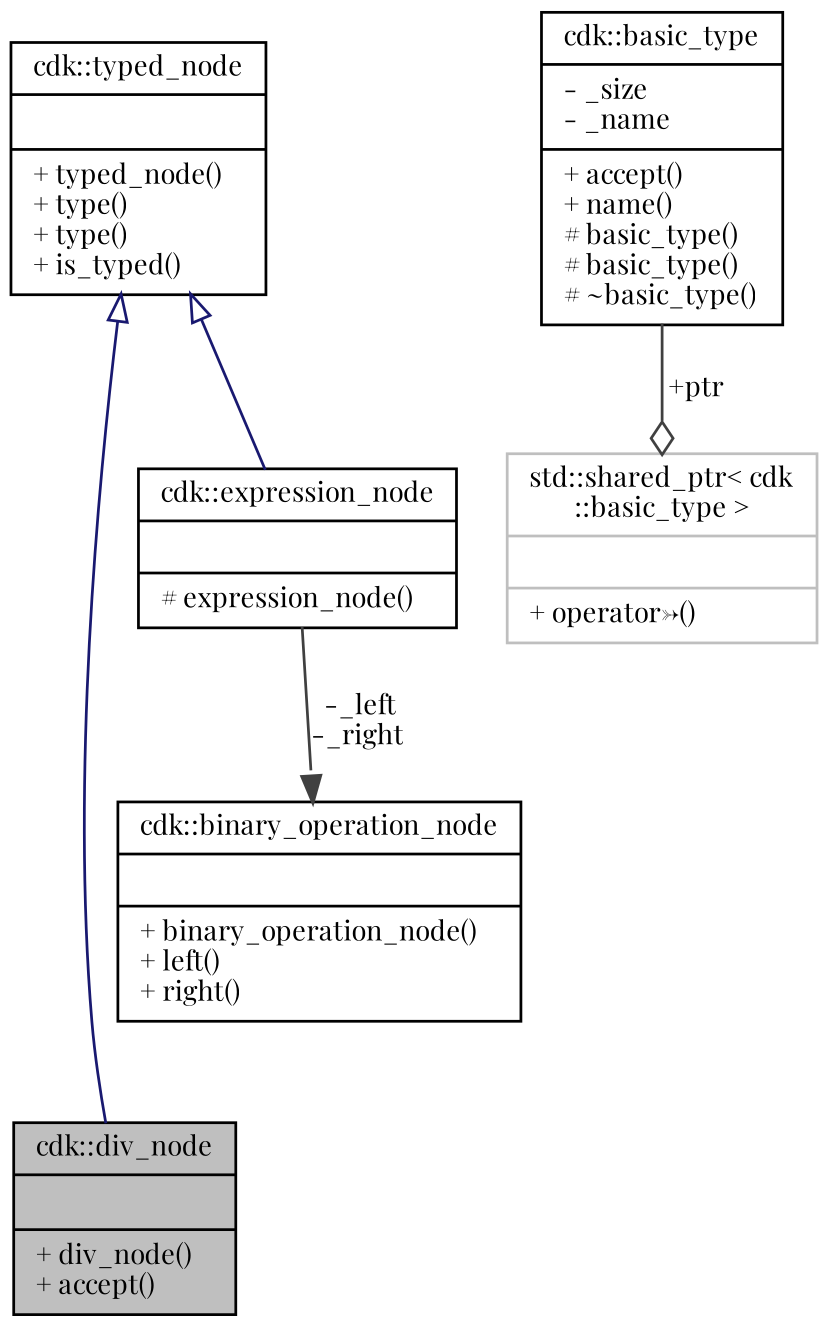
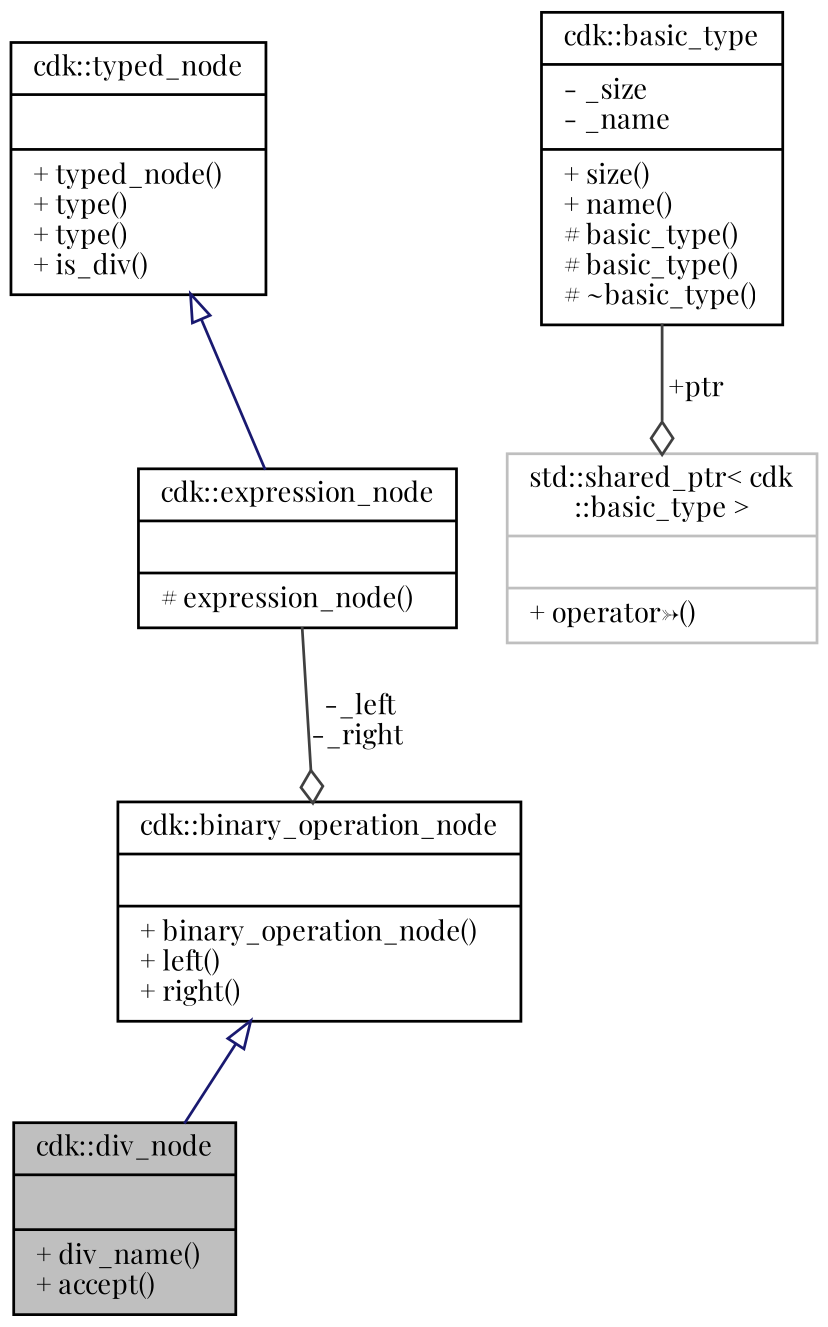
node "cdk::basic_type": text "+ accept()" -> "+ size()"
node "cdk::typed_node": text "+ is_typed()" -> "+ is_div()"
edge "cdk::expression_node" -> "cdk::binary_operation_node": arrowhead normal -> odiamond
edge "cdk::div_node" -> "cdk::typed_node": now "cdk::div_node" -> "cdk::binary_operation_node"
node "cdk::div_node": text "+ div_node()" -> "+ div_name()"
